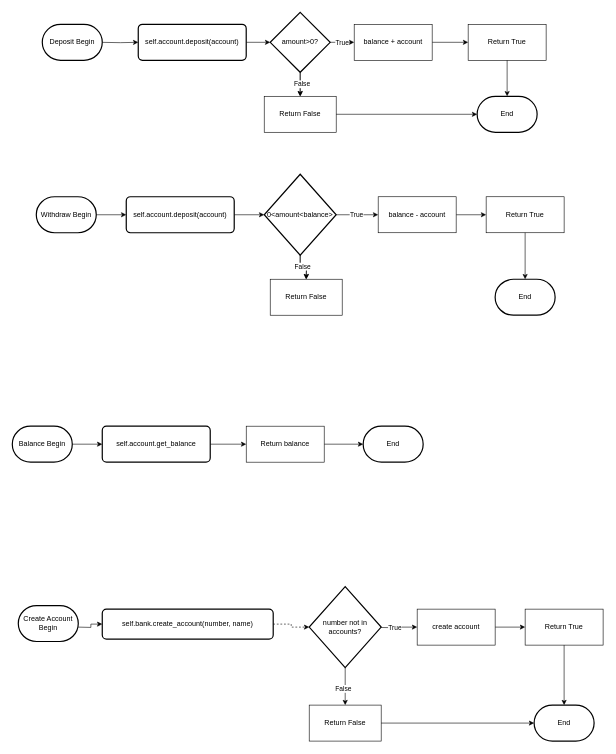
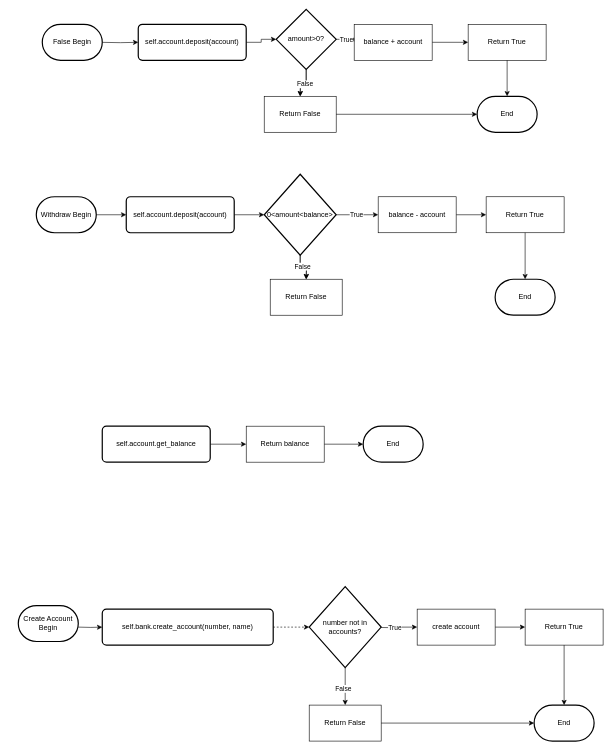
node "Deposit Begin": label "Deposit Begin" -> "False Begin"
node "amount>0?": moved (300, 42) -> (306, 39)
node "Balance Begin": removed
edge "Balance Begin" -> "self.account.get_balance": removed
node "self.bank.create_account(number, name)": size 171x30 -> 171x36
